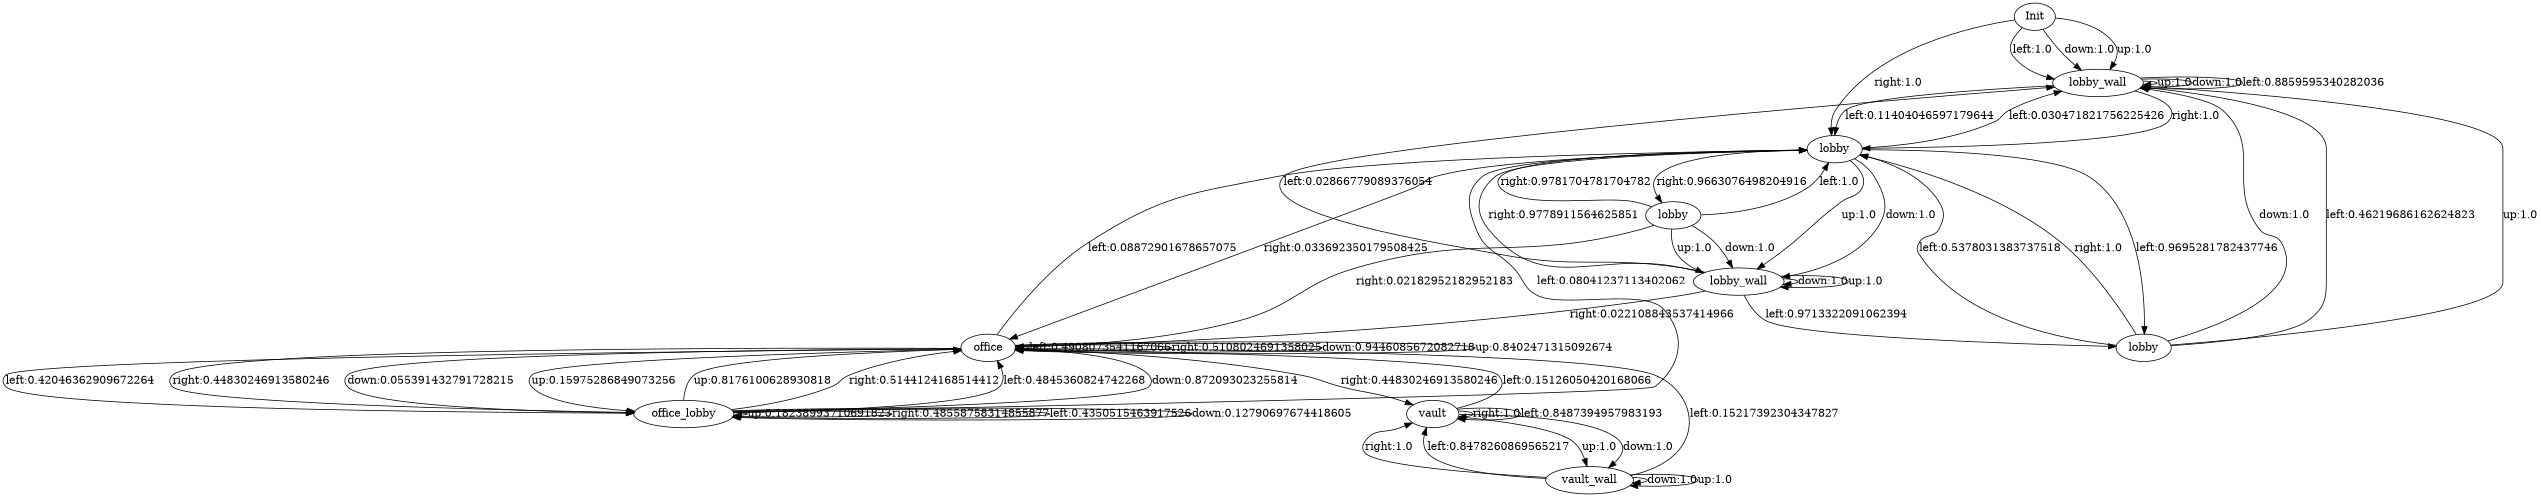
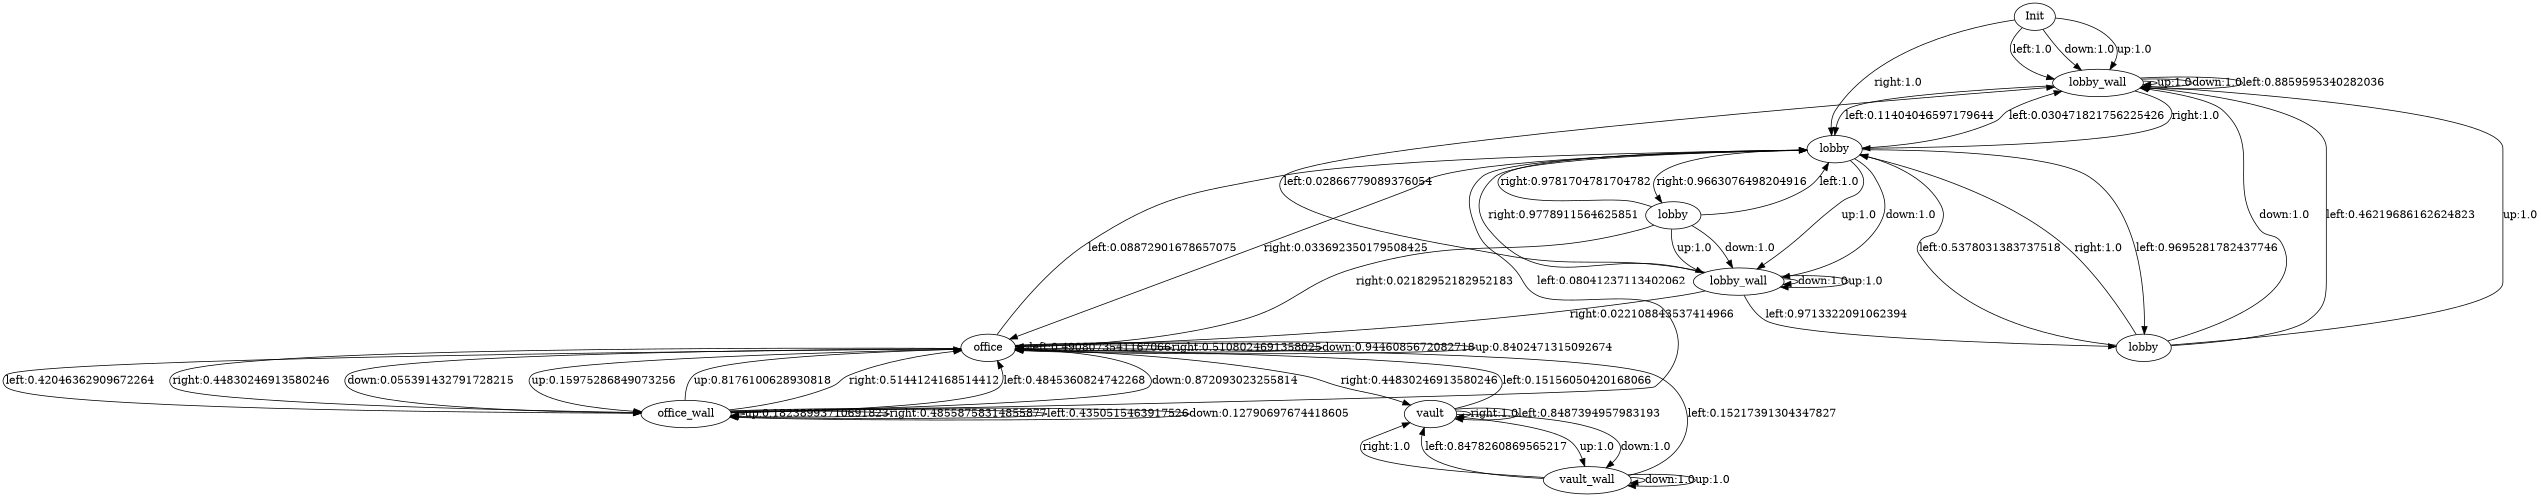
edge "vault" -> "office": label "left:0.15126050420168066" -> "left:0.15156050420168066"
node "office_lobby": label "office_lobby" -> "office_wall"
edge "vault_wall" -> "office": label "left:0.15217392304347827" -> "left:0.15217391304347827"
